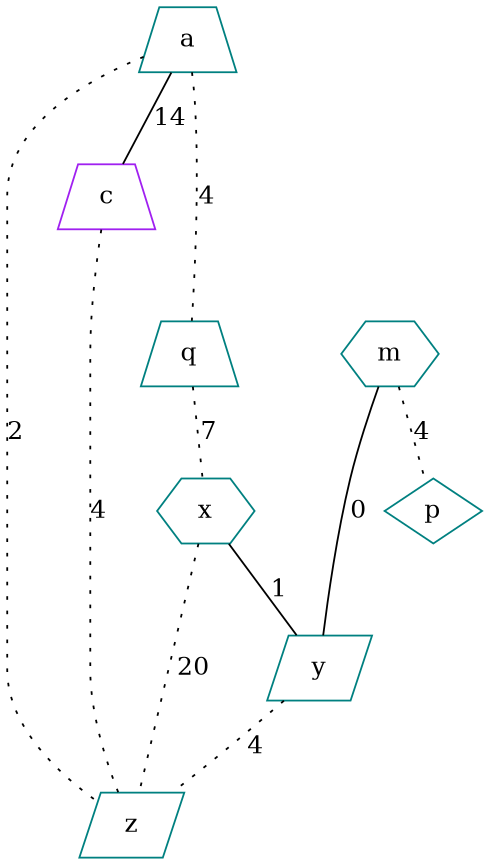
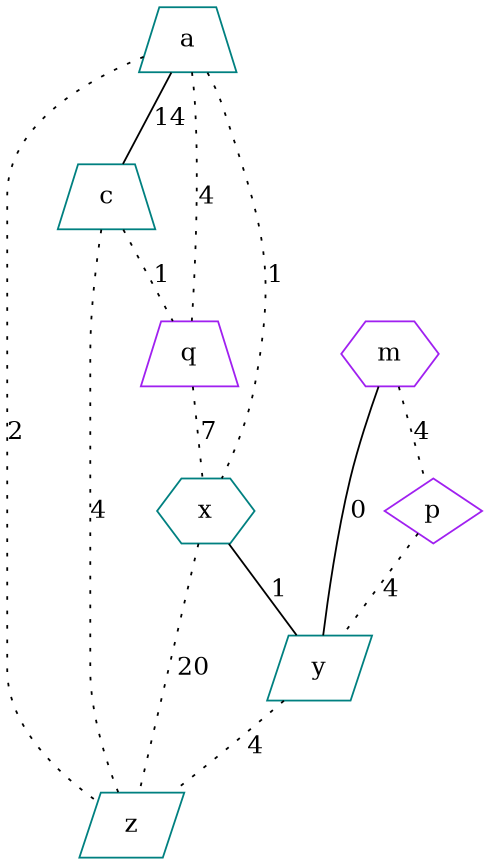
node "c": color purple -> teal
edge "a" -- "x": added, label "1"
edge "c" -- "q": added, label "1"
node "q": color teal -> purple
node "m": color teal -> purple
node "p": color teal -> purple
edge "p" -- "y": added, label "4"
